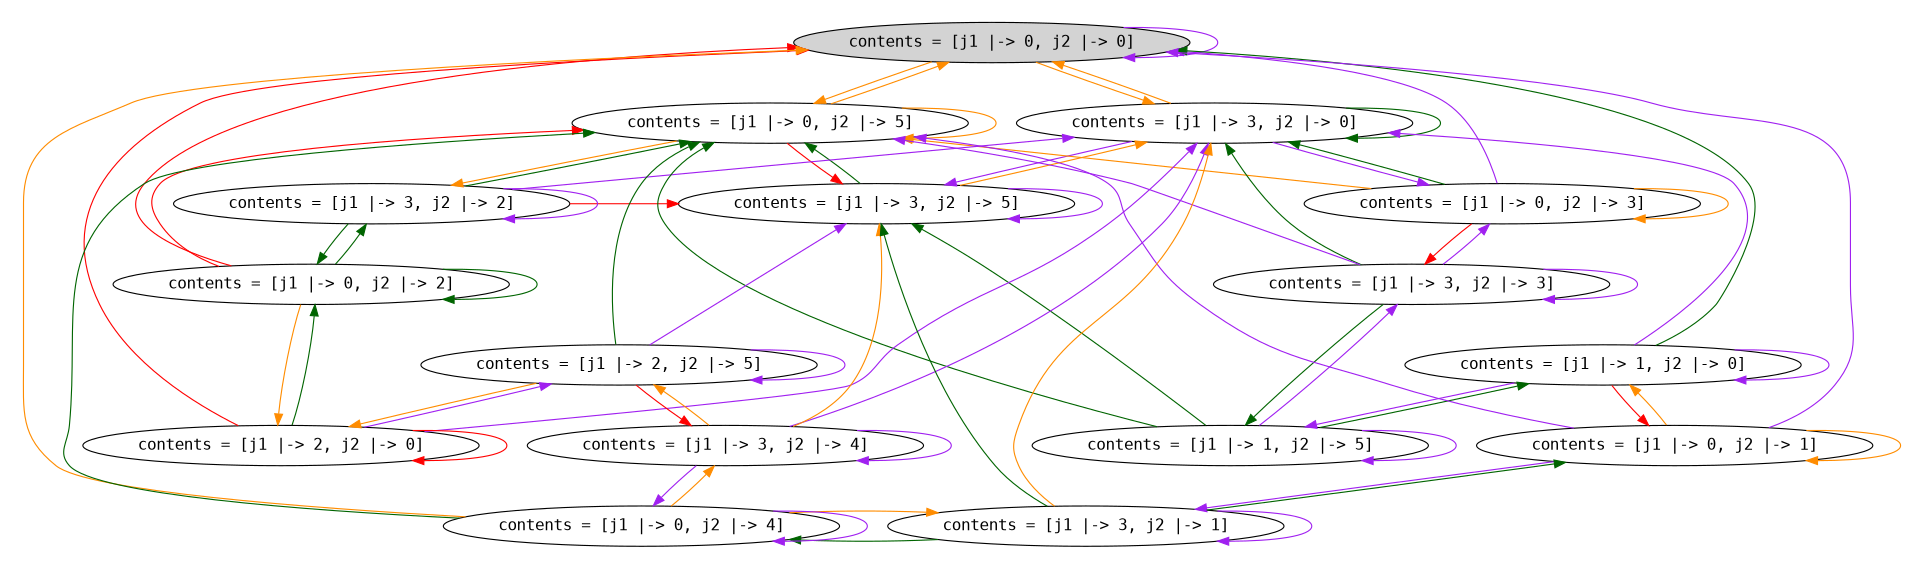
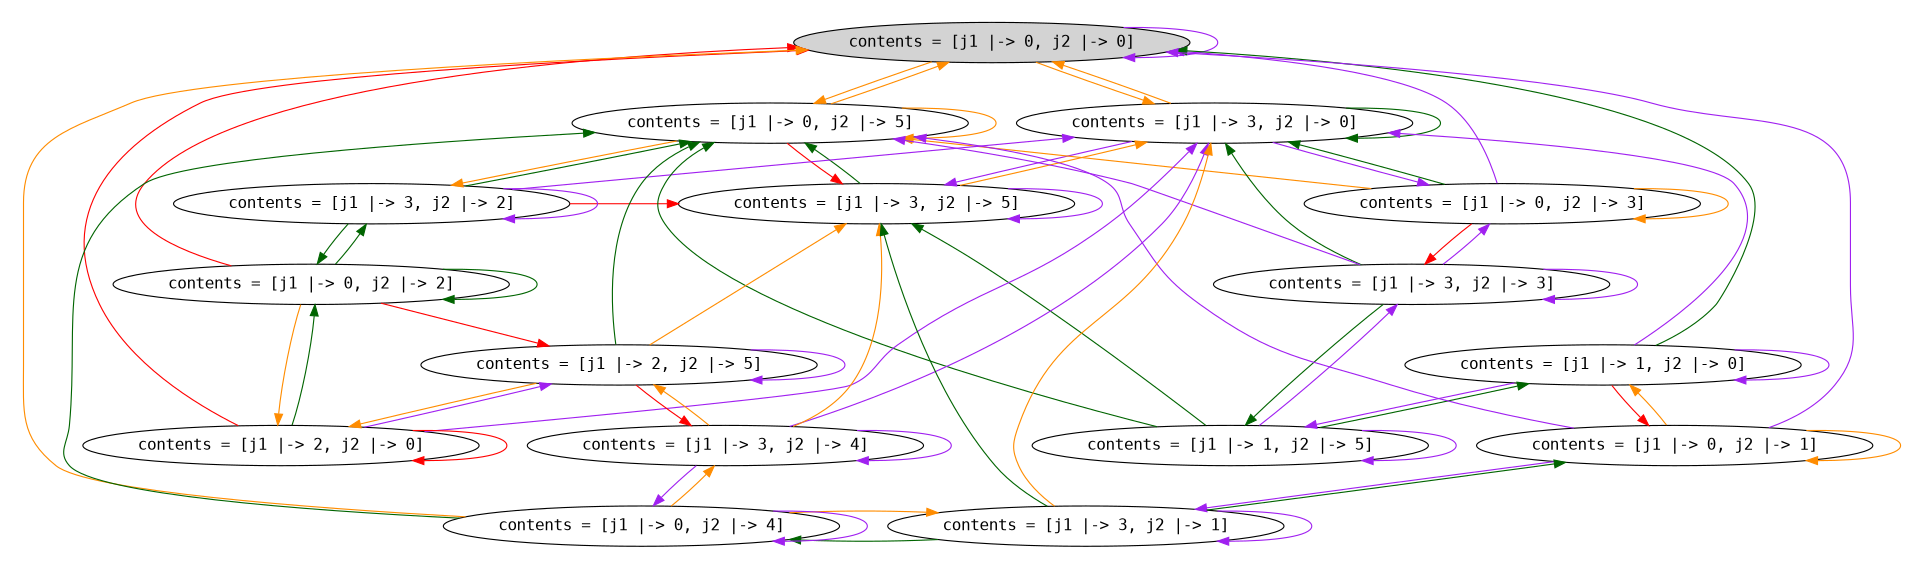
edge "contents = [j1 |-> 0, j2 |-> 2]" -> "contents = [j1 |-> 0, j2 |-> 5]": now "contents = [j1 |-> 0, j2 |-> 2]" -> "contents = [j1 |-> 2, j2 |-> 5]"
edge "contents = [j1 |-> 2, j2 |-> 5]" -> "contents = [j1 |-> 3, j2 |-> 5]": color purple -> darkorange
